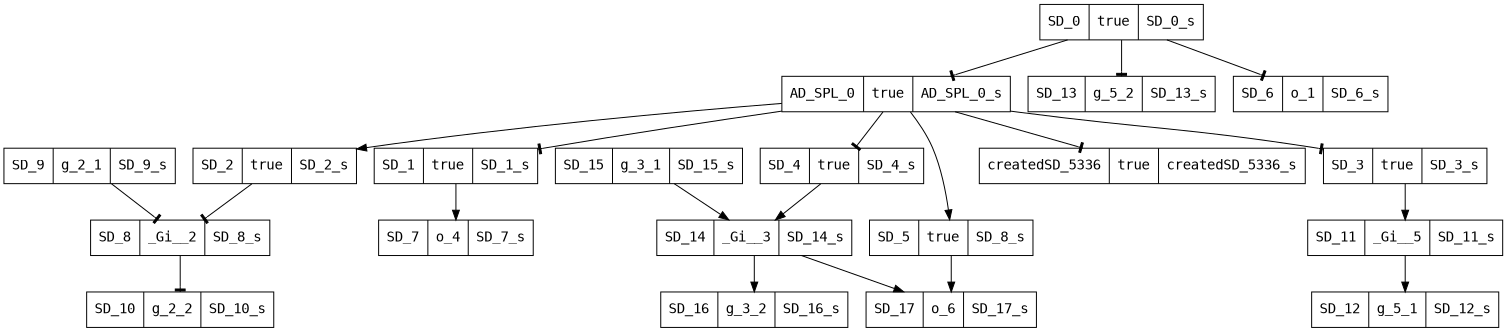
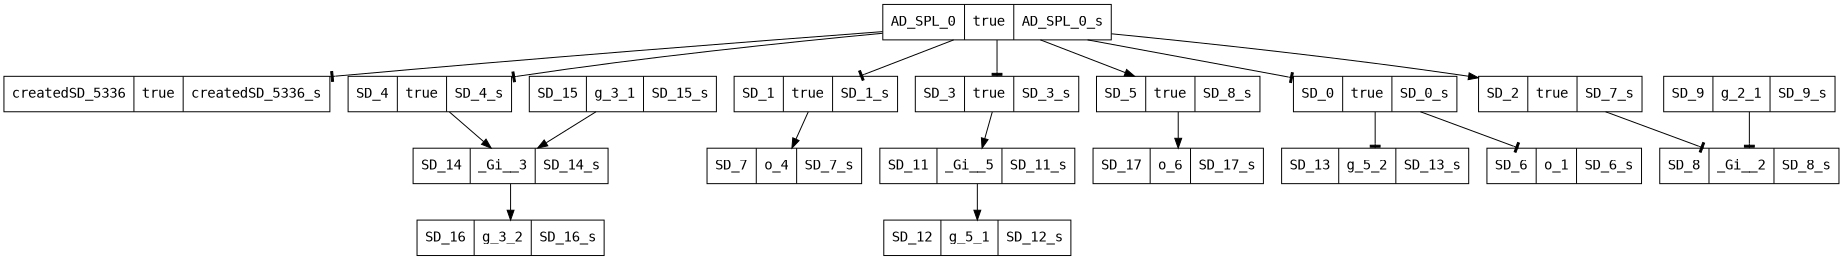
edge "SD_0" -> "AD_SPL_0": reversed
node "SD_2": text "SD_2_s" -> "SD_7_s"
edge "SD_14" -> "SD_17": removed
node "SD_10": removed
